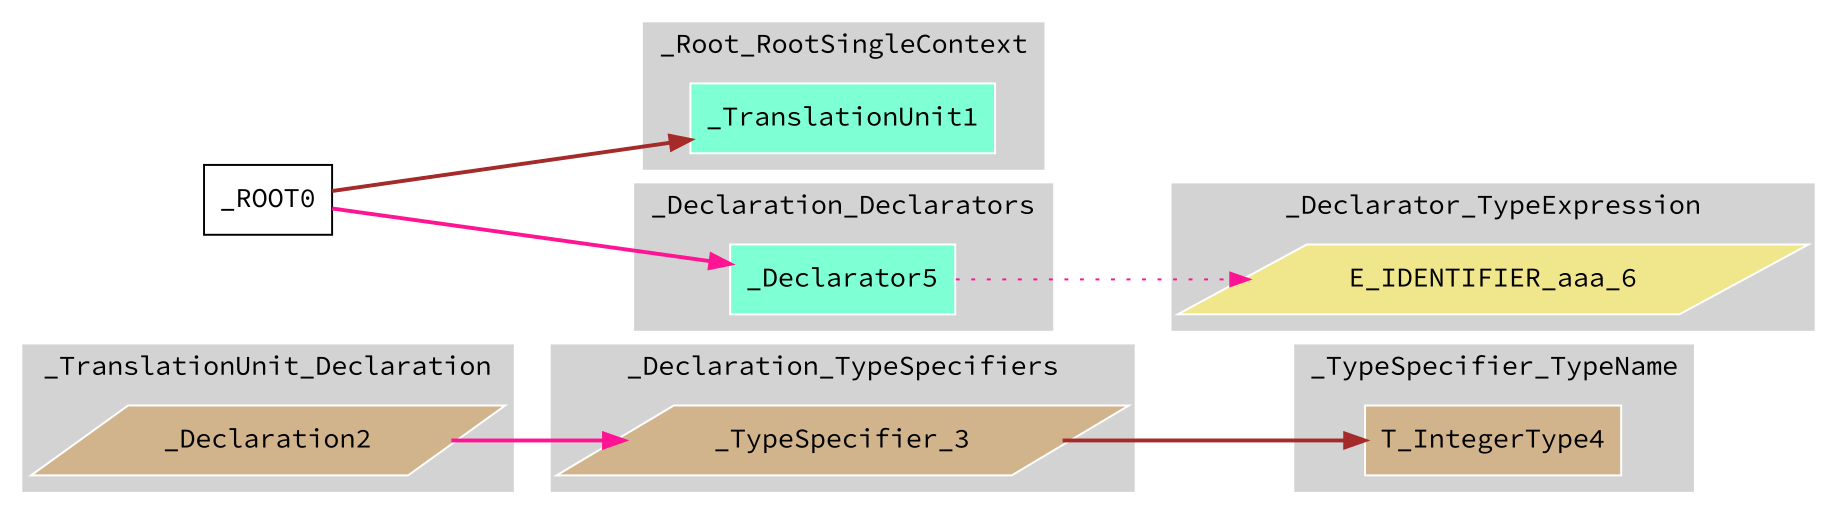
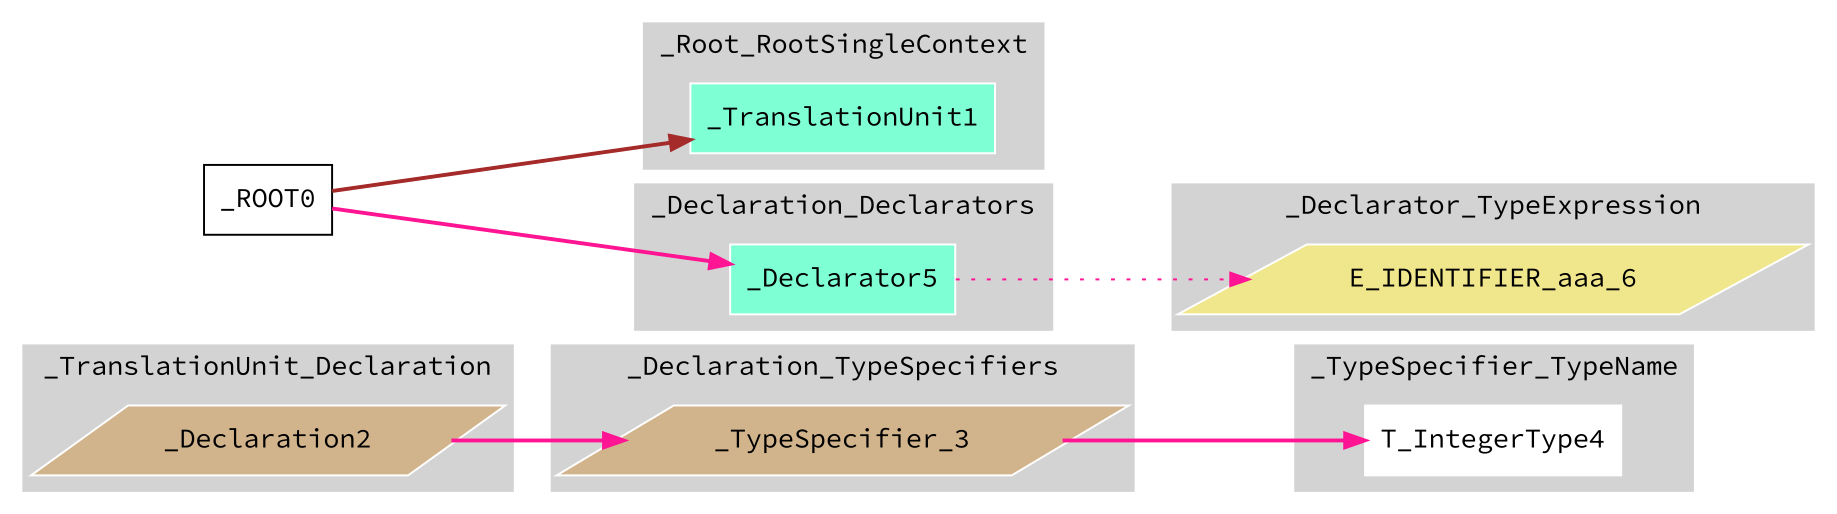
edge "_TypeSpecifier_3" -> "T_IntegerType4": color brown -> deeppink
node "T_IntegerType4": fillcolor tan -> white
